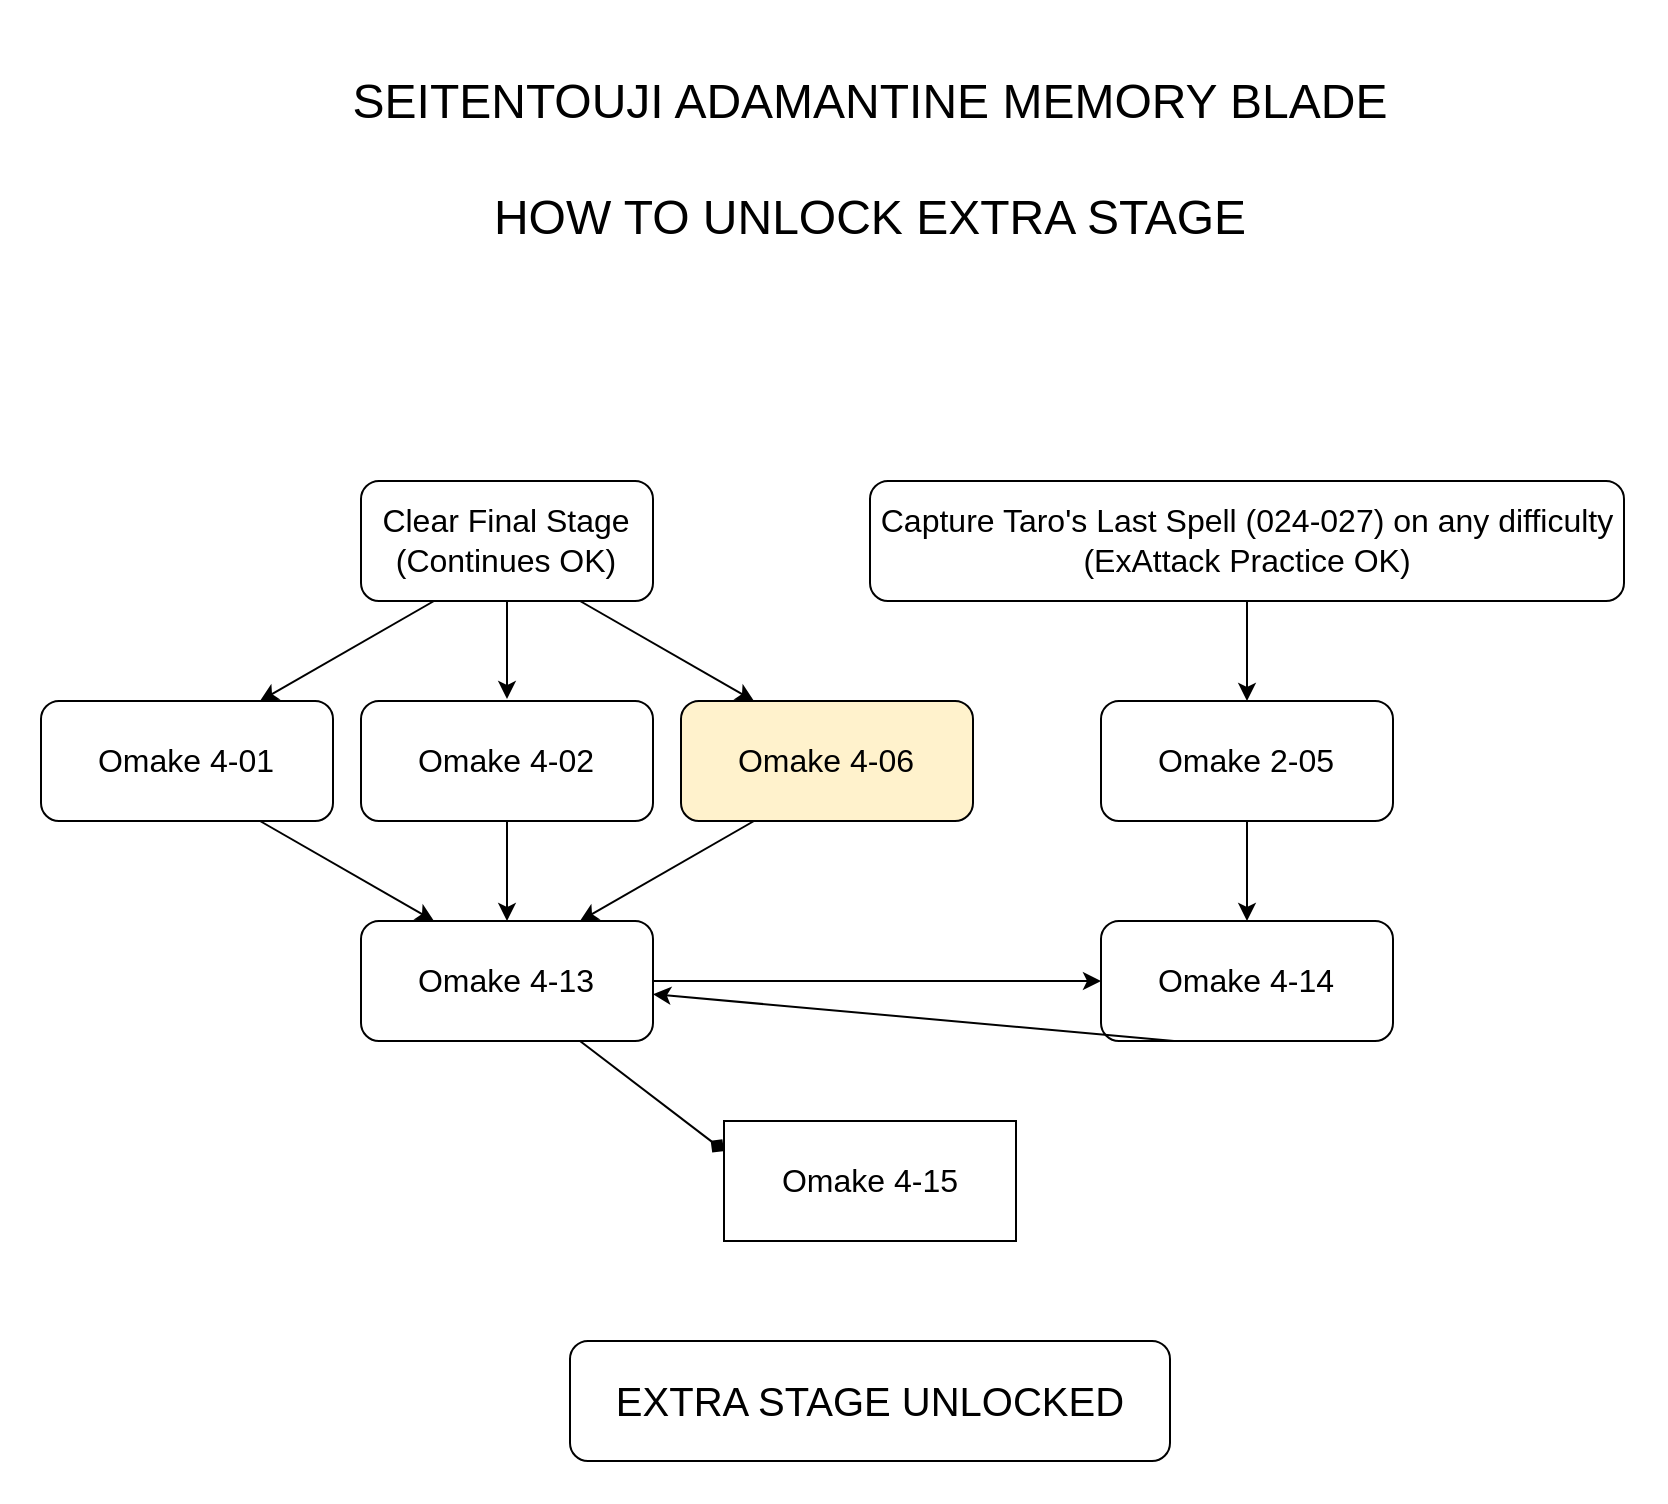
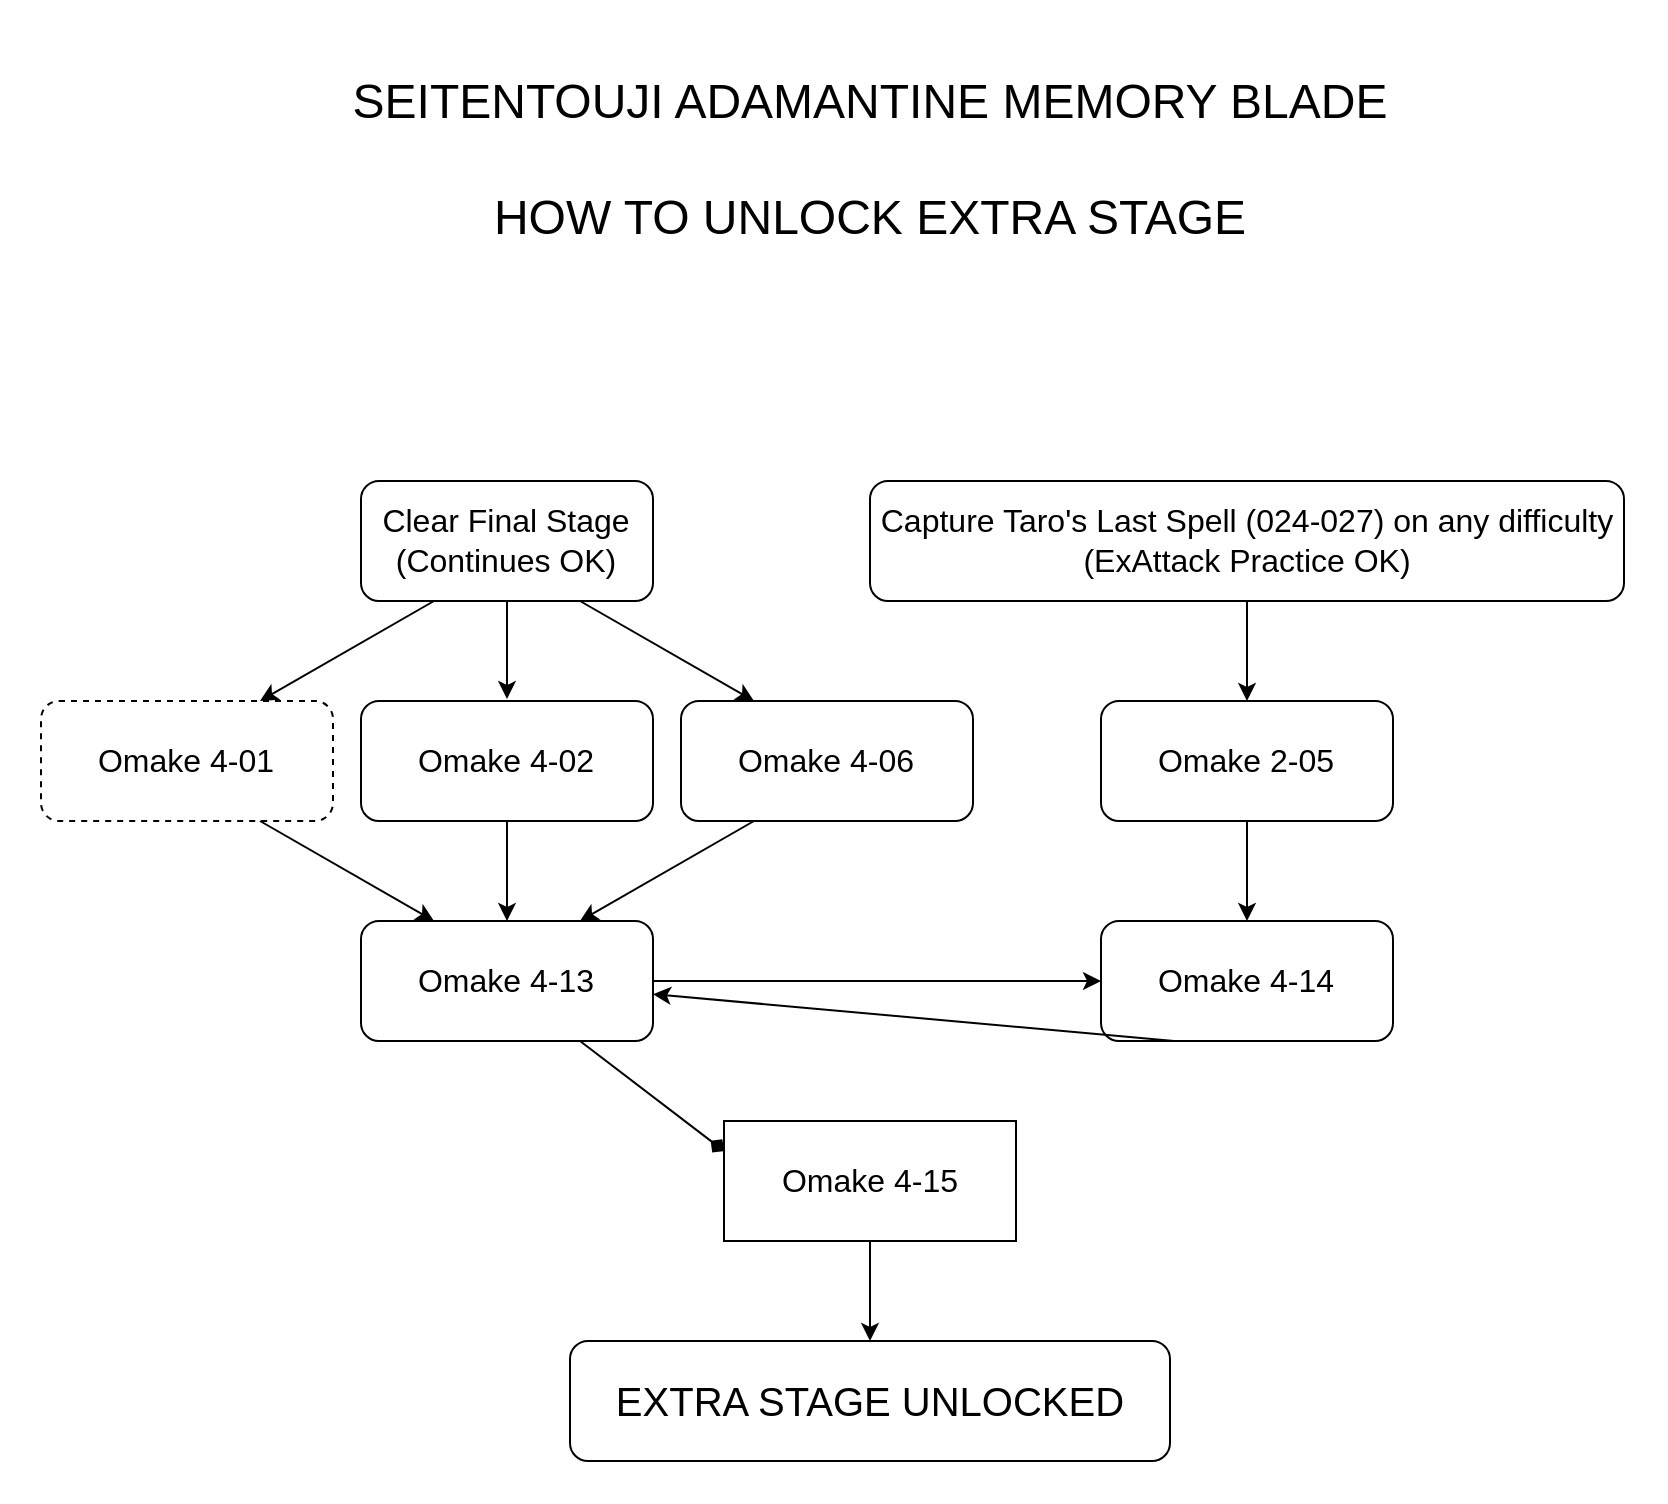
node "Omake 4-01": style solid -> dashed
node "Omake 4-06": fillcolor #fff2cc -> #ffffff
edge "Omake 4-15" -> "EXTRA STAGE UNLOCKED": added
